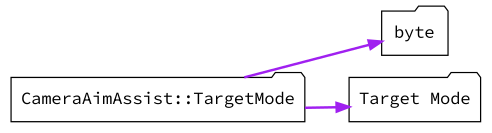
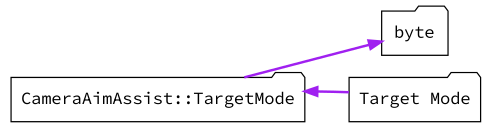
edge "CameraAimAssist::TargetMode" -> "Target Mode": reversed
